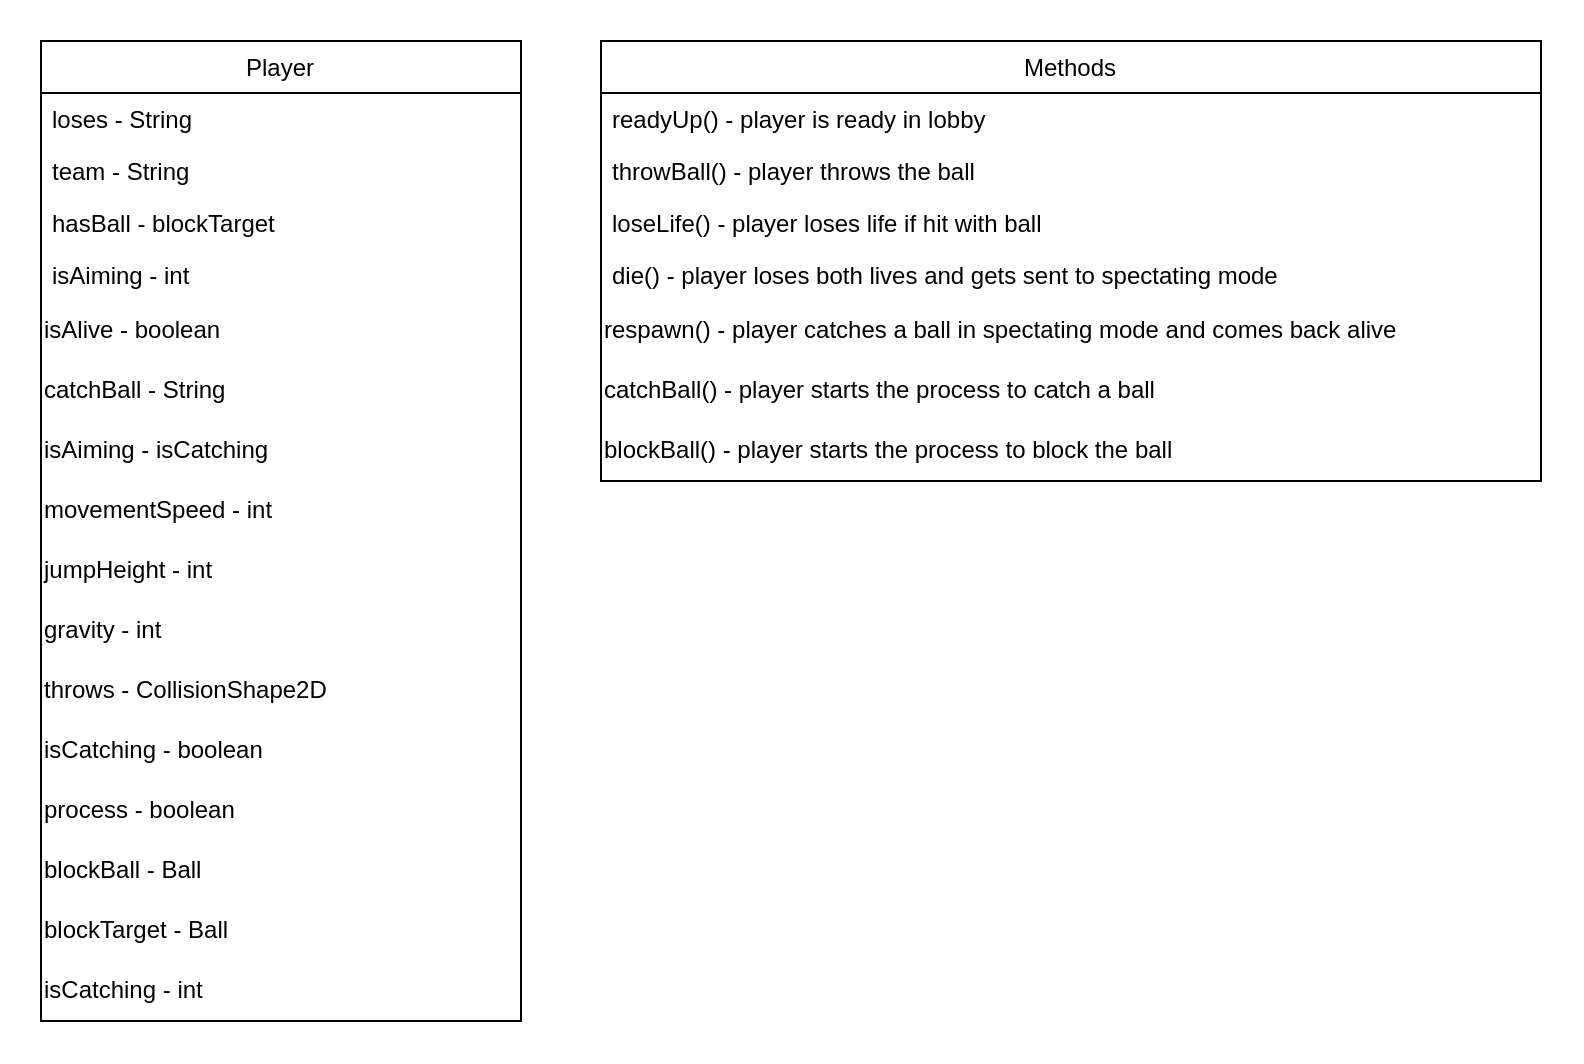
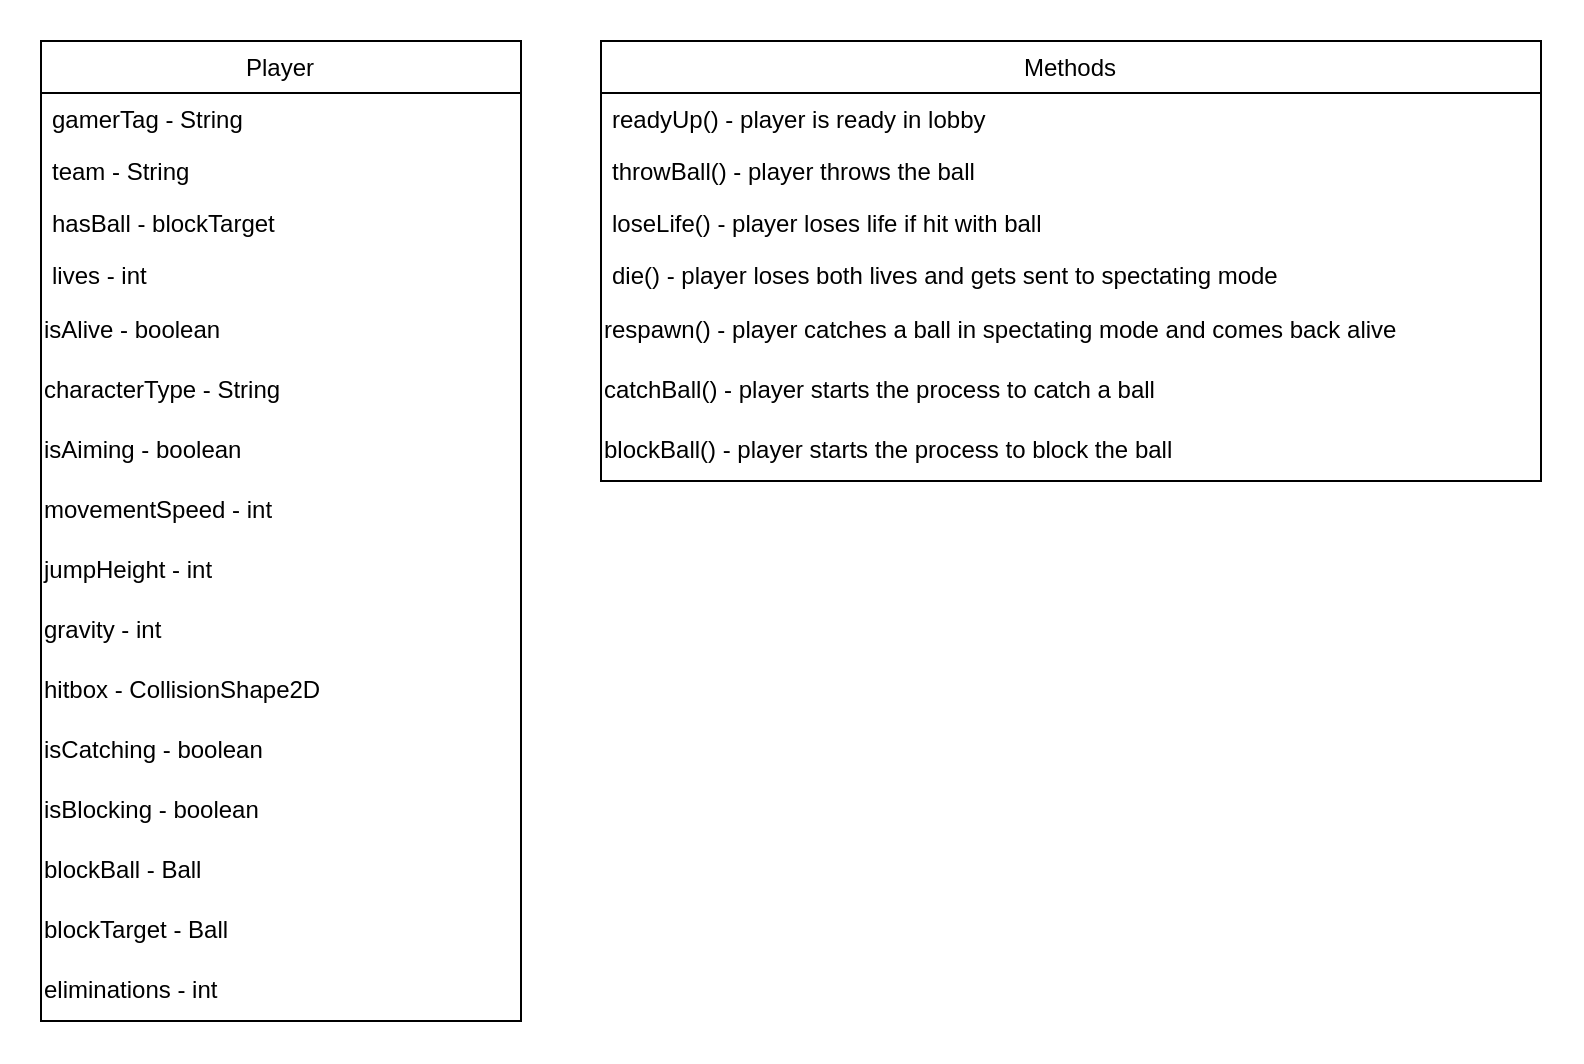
node "loses - String": label "loses - String" -> "gamerTag - String"
node "isAiming - int": label "isAiming - int" -> "lives - int"
node "catchBall - String": label "catchBall - String" -> "characterType - String"
node "isAiming - isCatching": label "isAiming - isCatching" -> "isAiming - boolean"
node "throws - CollisionShape2D": label "throws - CollisionShape2D" -> "hitbox - CollisionShape2D"
node "process - boolean": label "process - boolean" -> "isBlocking - boolean"
node "isCatching - int": label "isCatching - int" -> "eliminations - int"
